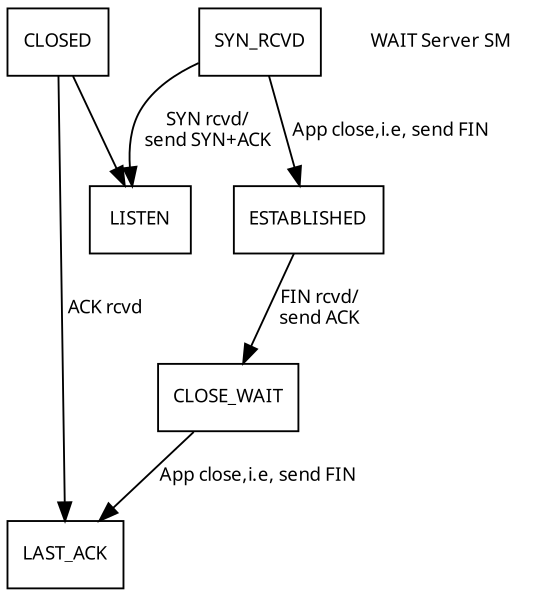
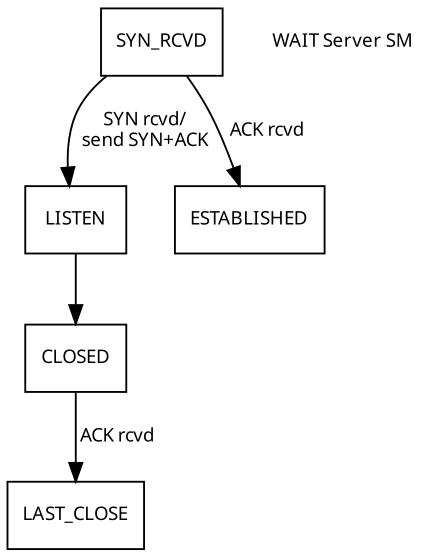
edge "CLOSED" -> "LISTEN": reversed
edge "SYN_RCVD" -> "ESTABLISHED": label " App close,i.e, send FIN" -> " ACK rcvd"
node "CLOSE_WAIT": removed
node "LAST_ACK": label "LAST_ACK" -> "LAST_CLOSE"
